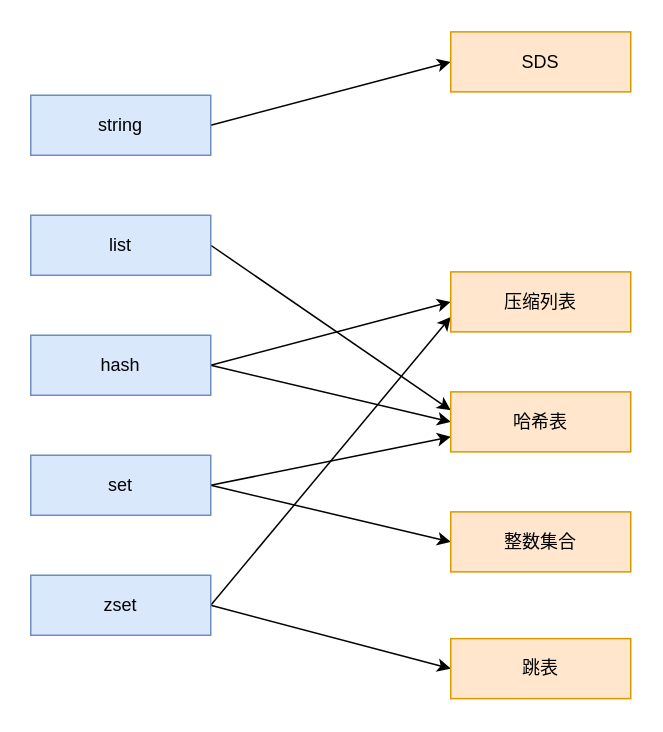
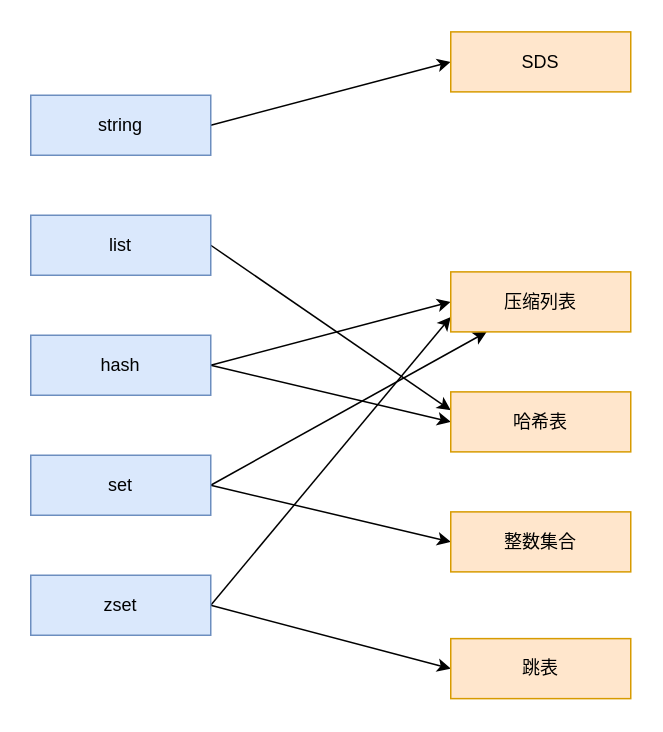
edge "set" -> "哈希表": now "set" -> "压缩列表"
